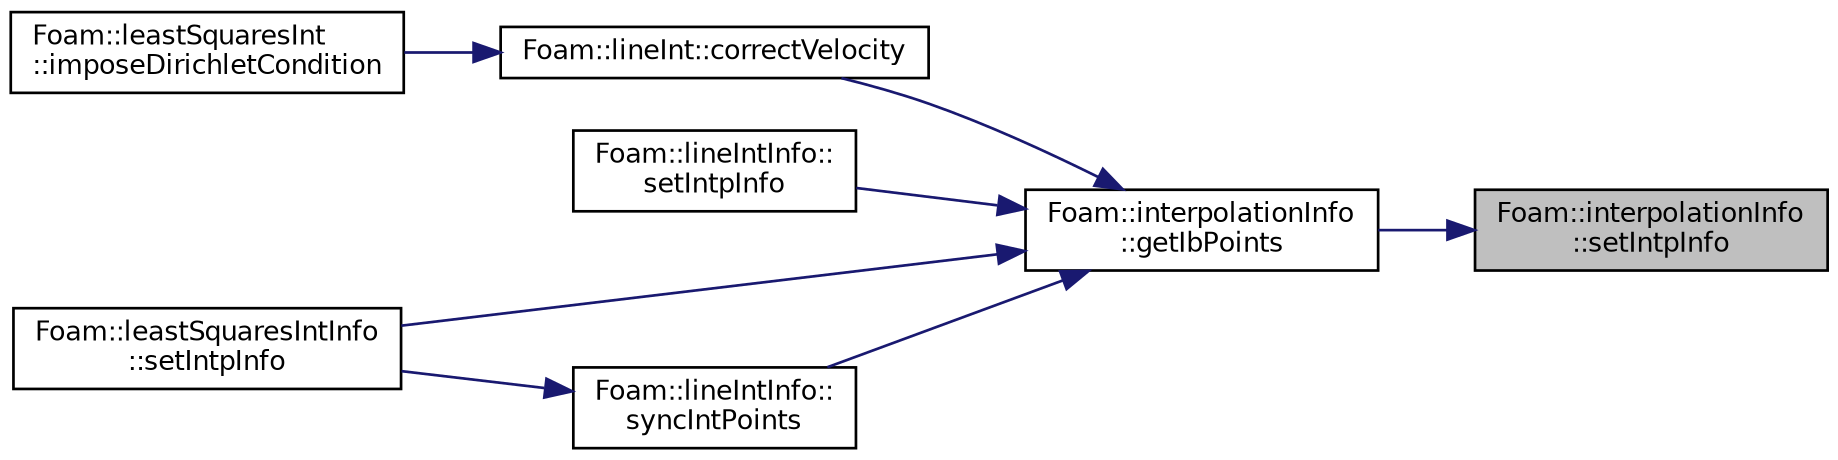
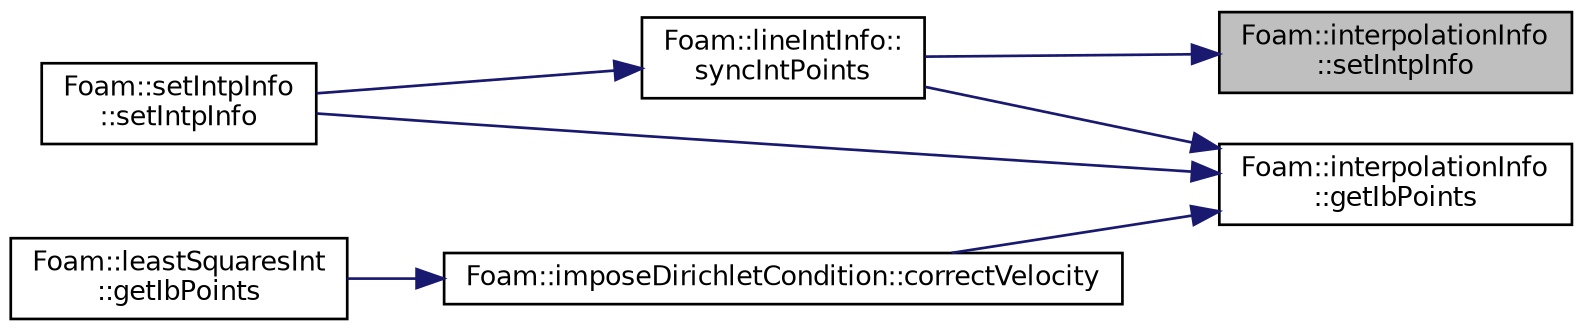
node "Foam::leastSquaresInt ::imposeDirichletCondition": label "Foam::leastSquaresInt ::imposeDirichletCondition" -> "Foam::leastSquaresInt ::getIbPoints"
node "Foam::lineInt::correctVelocity": label "Foam::lineInt::correctVelocity" -> "Foam::imposeDirichletCondition::correctVelocity"
node "Foam::lineIntInfo:: setIntpInfo": removed
edge "Foam::interpolationInfo ::getIbPoints" -> "Foam::interpolationInfo ::setIntpInfo": now "Foam::lineIntInfo:: syncIntPoints" -> "Foam::interpolationInfo ::setIntpInfo"
node "Foam::leastSquaresIntInfo ::setIntpInfo": label "Foam::leastSquaresIntInfo ::setIntpInfo" -> "Foam::setIntpInfo ::setIntpInfo"
